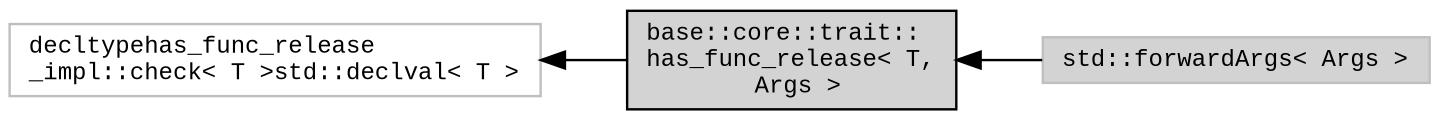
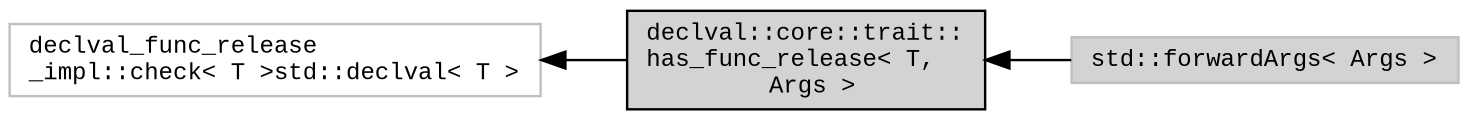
node "decltypehas_func_release _impl::check< T >std::declval< T >": label "decltypehas_func_release _impl::check< T >std::declval< T >" -> "declval_func_release _impl::check< T >std::declval< T >"
node "base::core::trait:: has_func_release< T, Args >": label "base::core::trait:: has_func_release< T, Args >" -> "declval::core::trait:: has_func_release< T, Args >"
